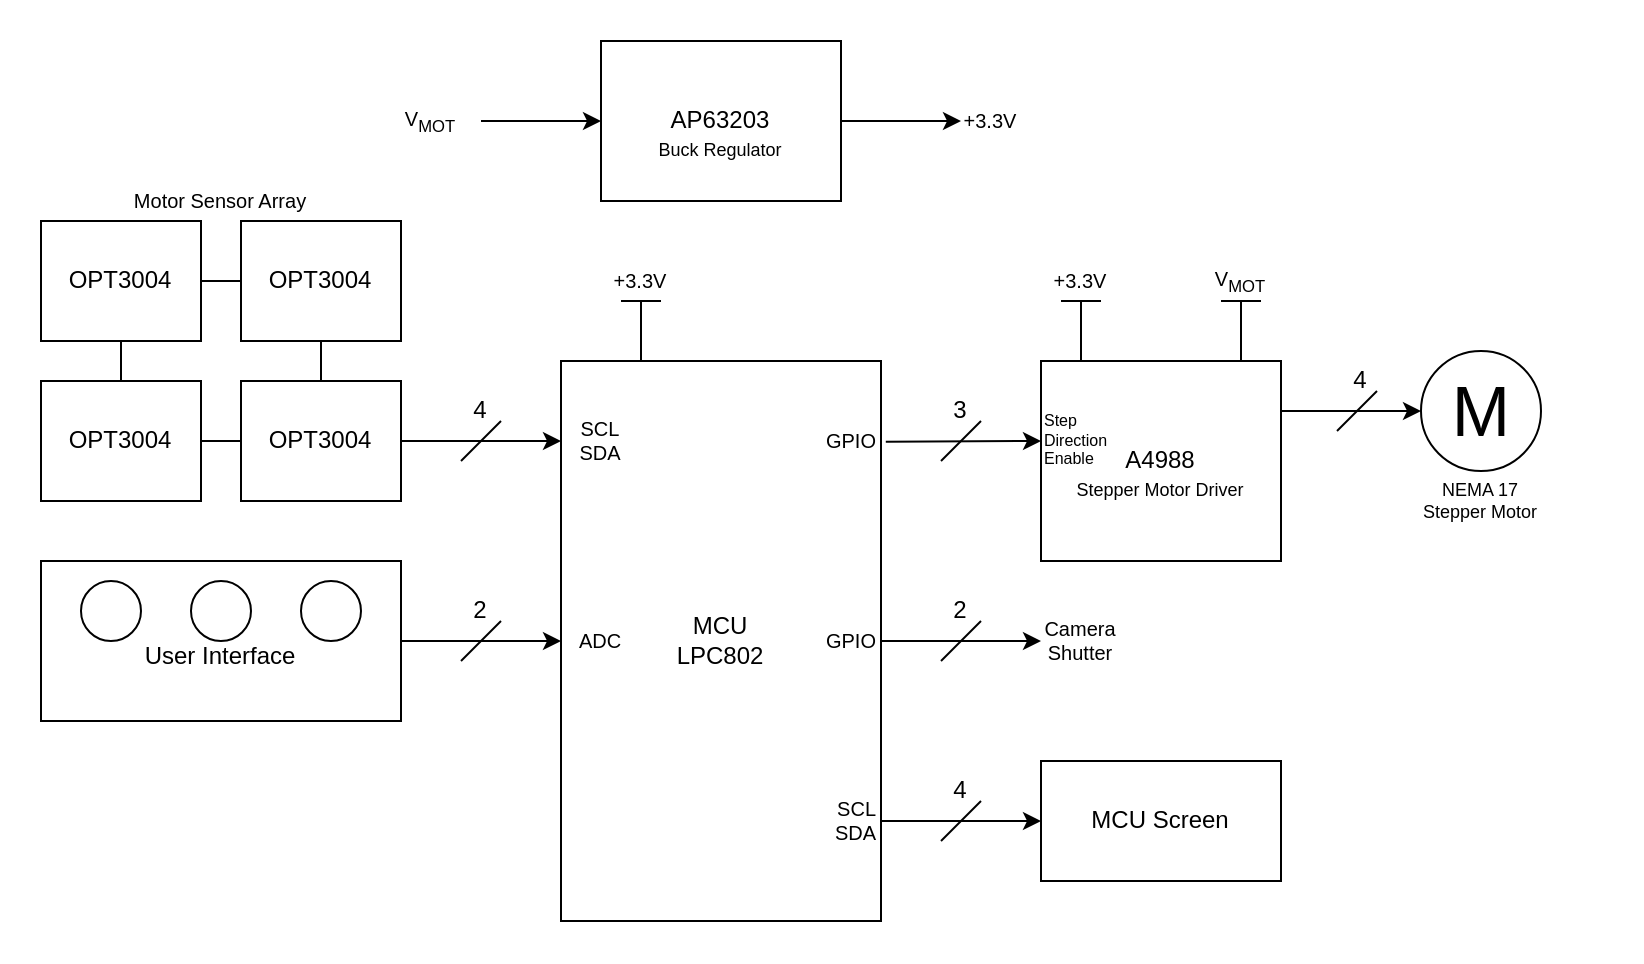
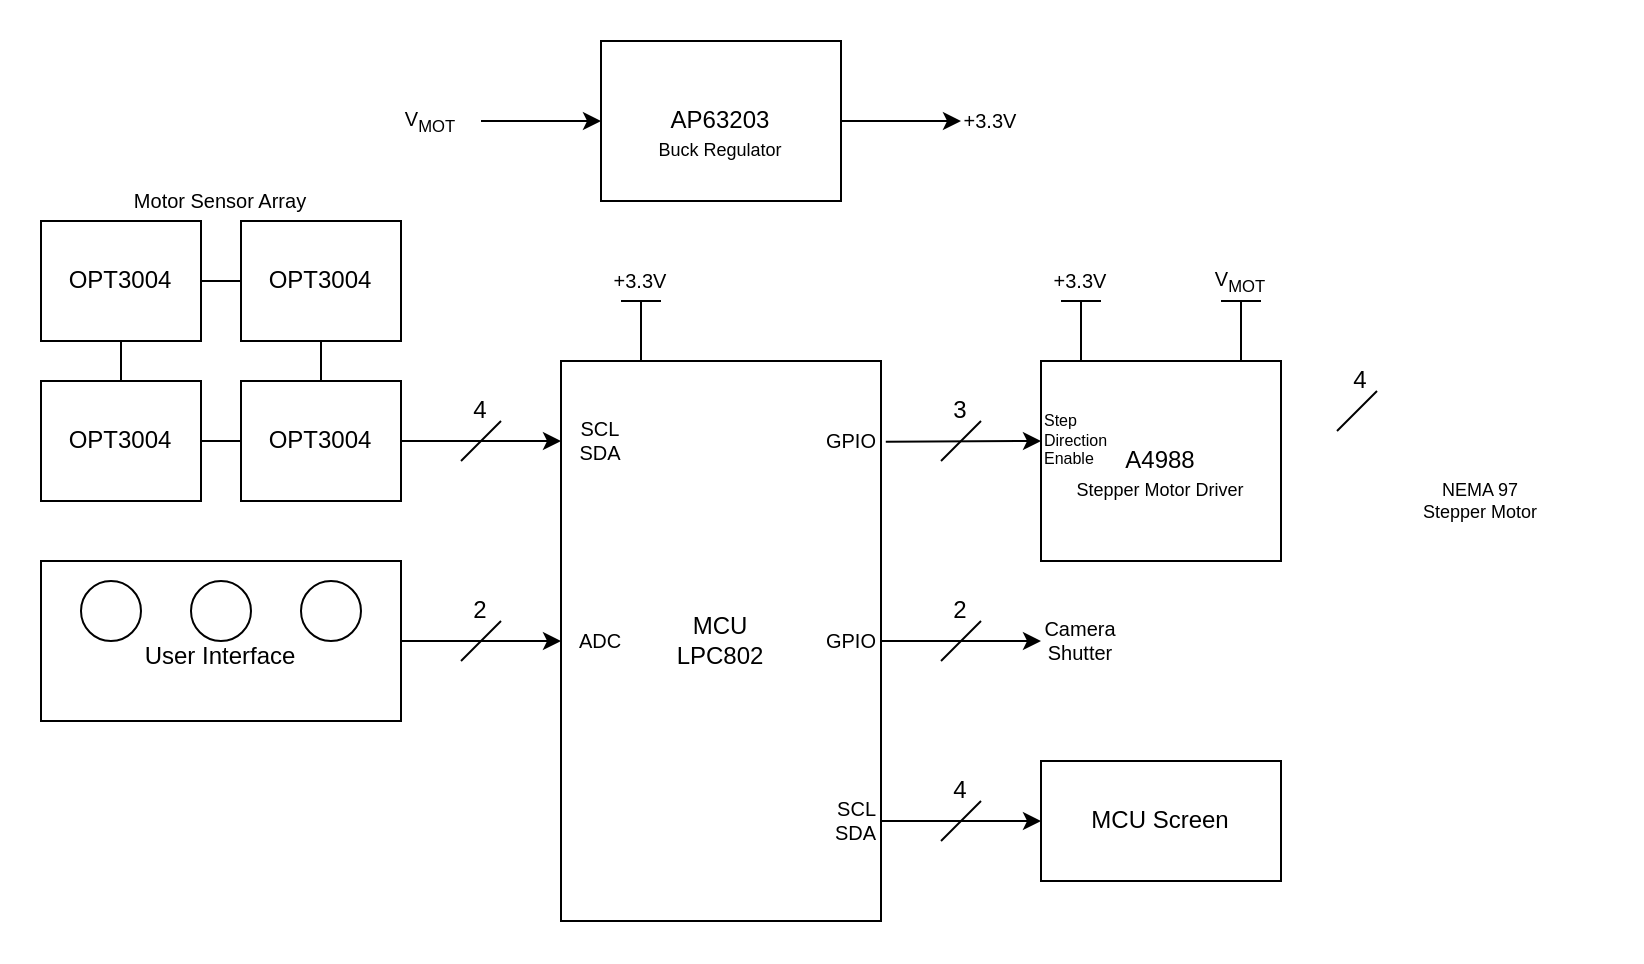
edge "A4988" -> "M": removed
node "M": removed
node "NEMA 17 Stepper Motor": label "NEMA 17 Stepper Motor" -> "NEMA 97 Stepper Motor"
